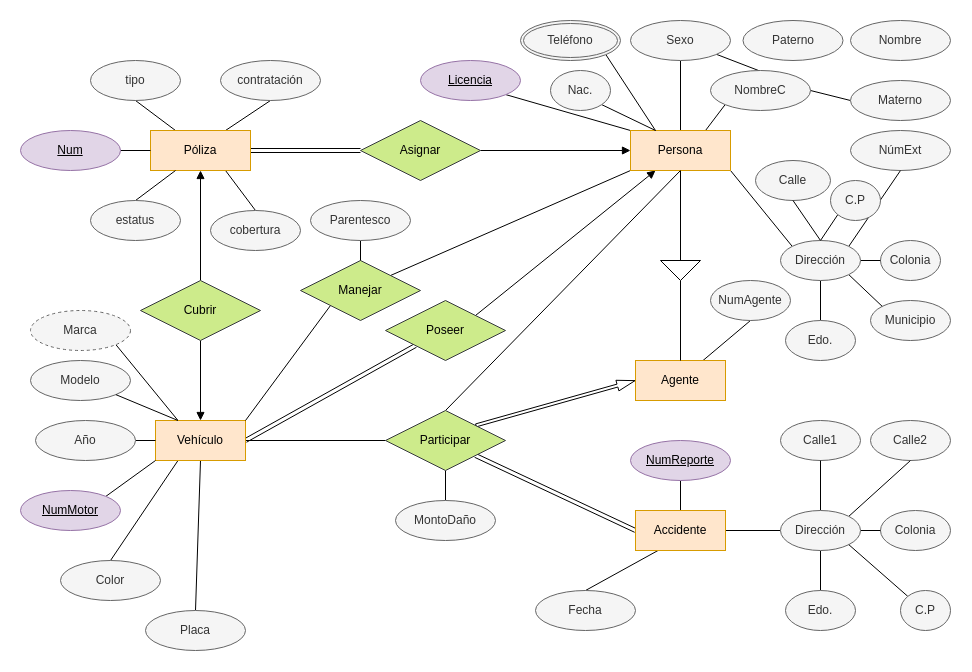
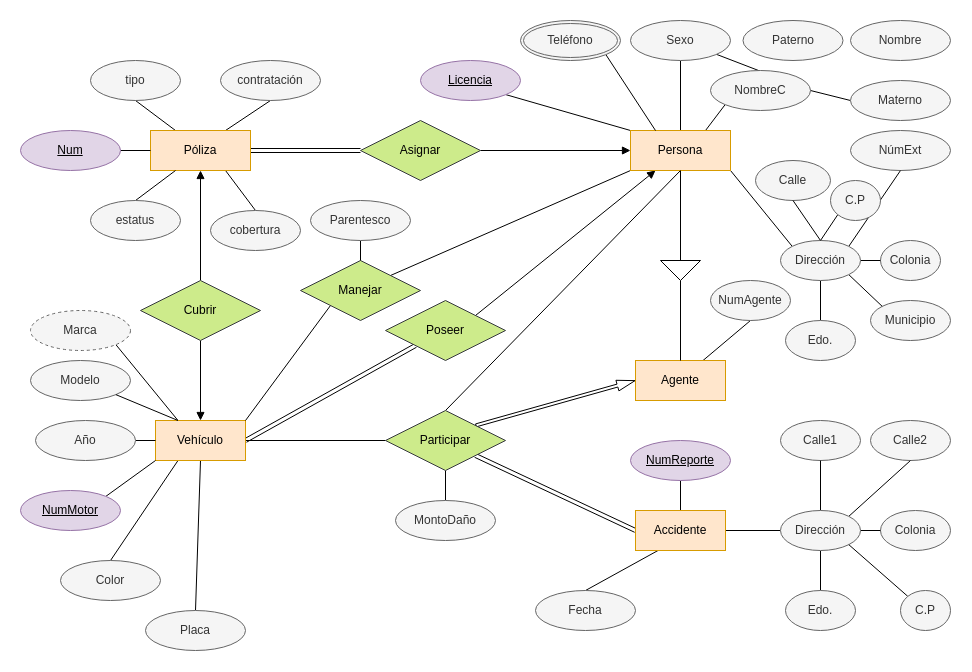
node "Nac.": removed
edge "Nac." -- "Persona": removed
